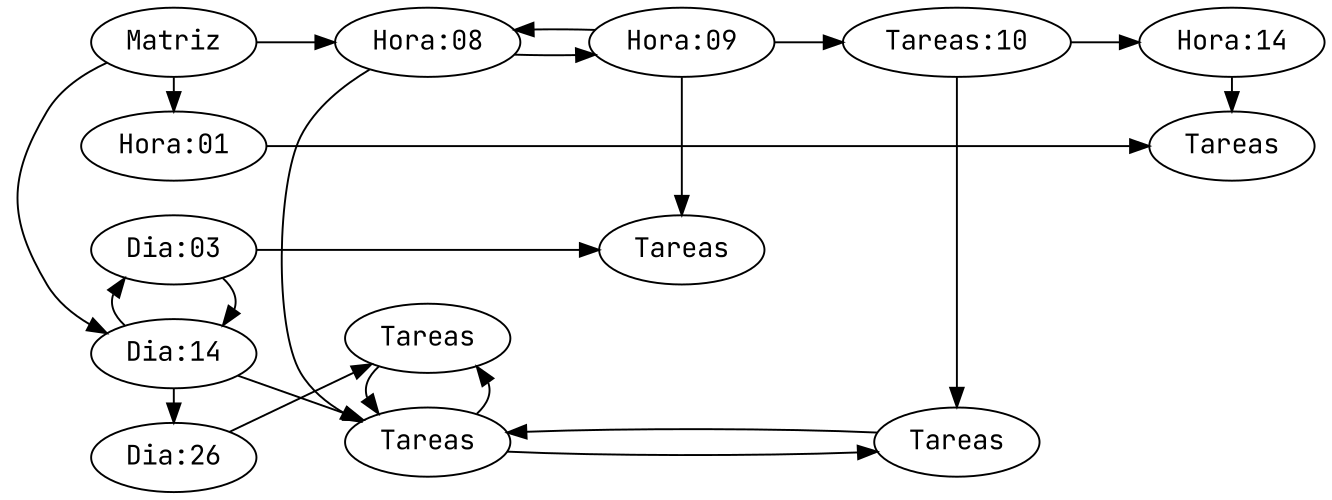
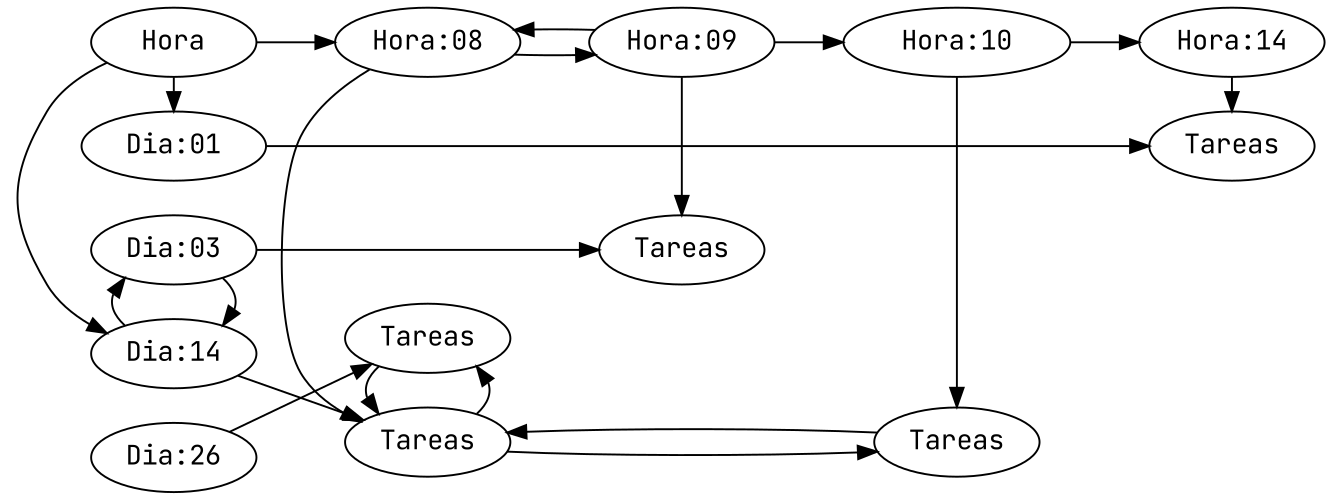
node "Matriz": label "Matriz" -> "Hora"
node "Tareas:10": label "Tareas:10" -> "Hora:10"
node "Hora:01": label "Hora:01" -> "Dia:01"
edge "Dia:14" -> "Dia:26": removed
